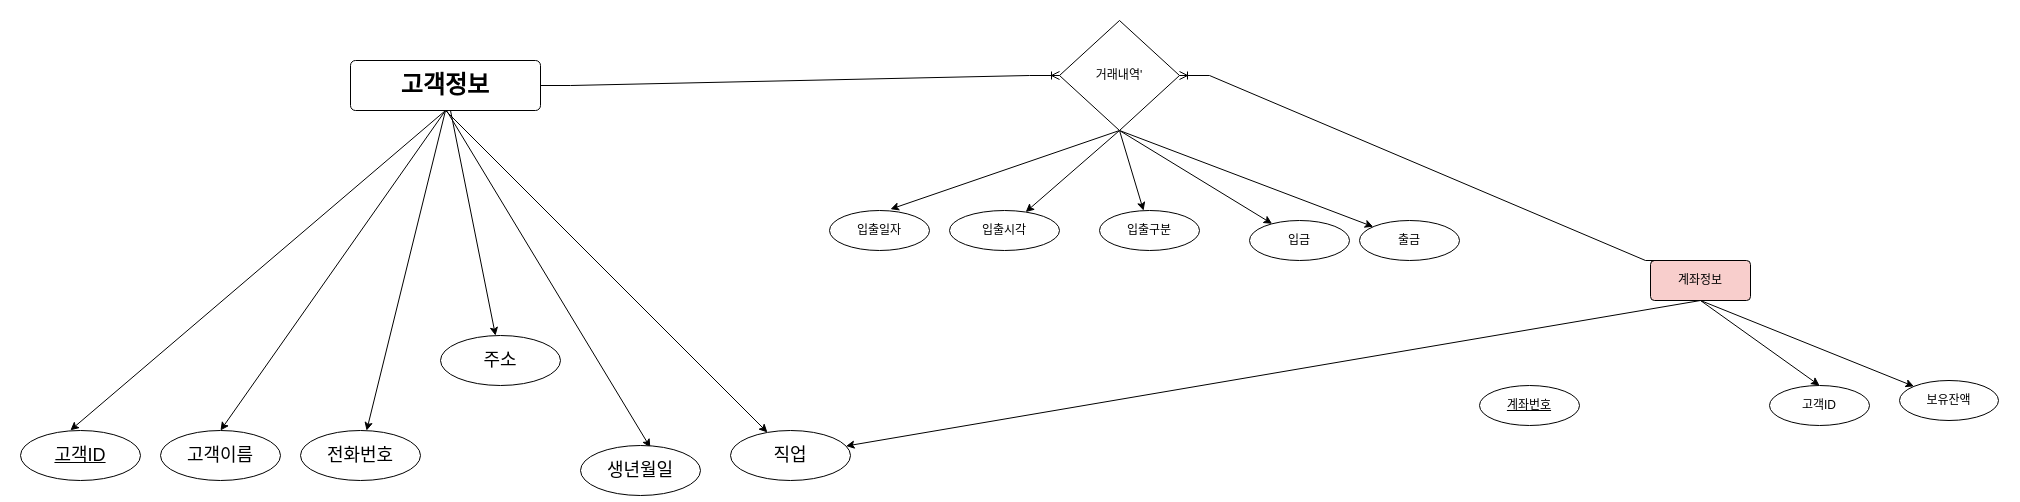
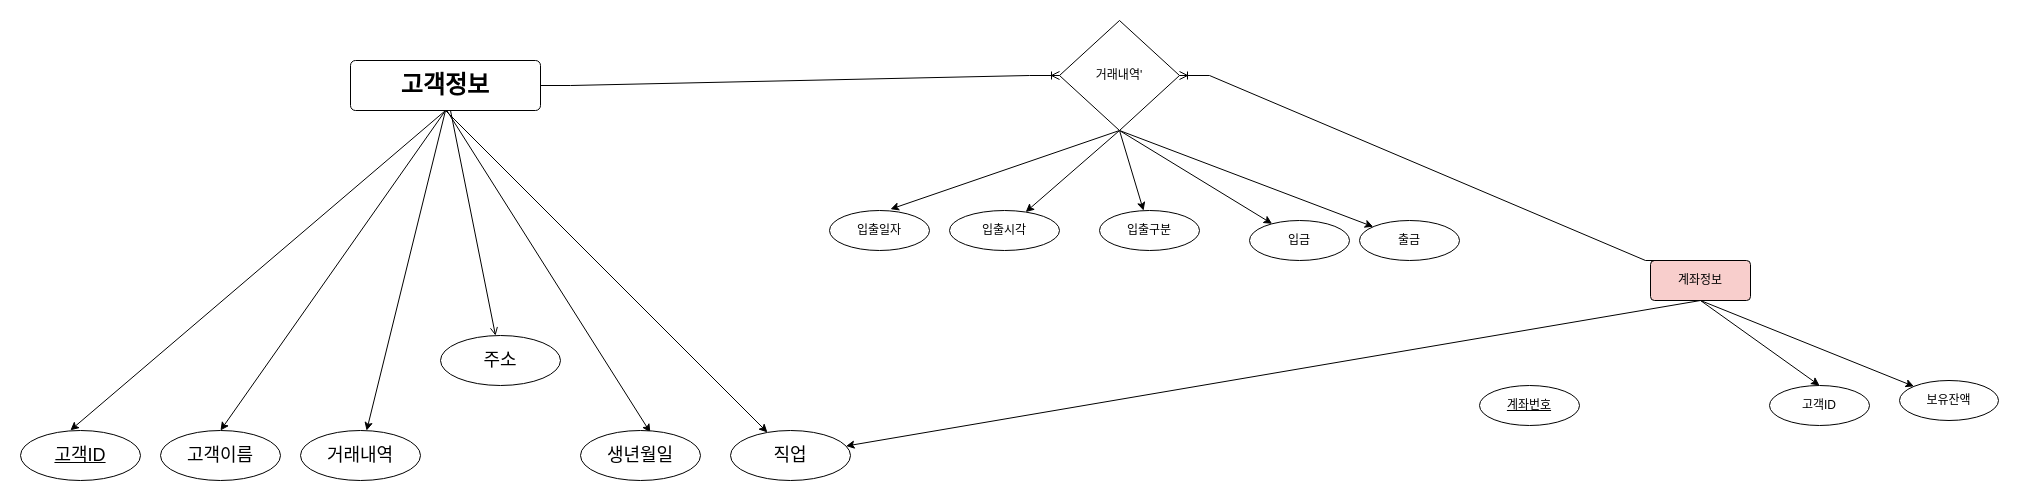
edge "고객정보" -> "주소": arrowhead classic -> open
node "전화번호": label "전화번호" -> "거래내역"
node "생년월일": moved (641, 471) -> (641, 456)
